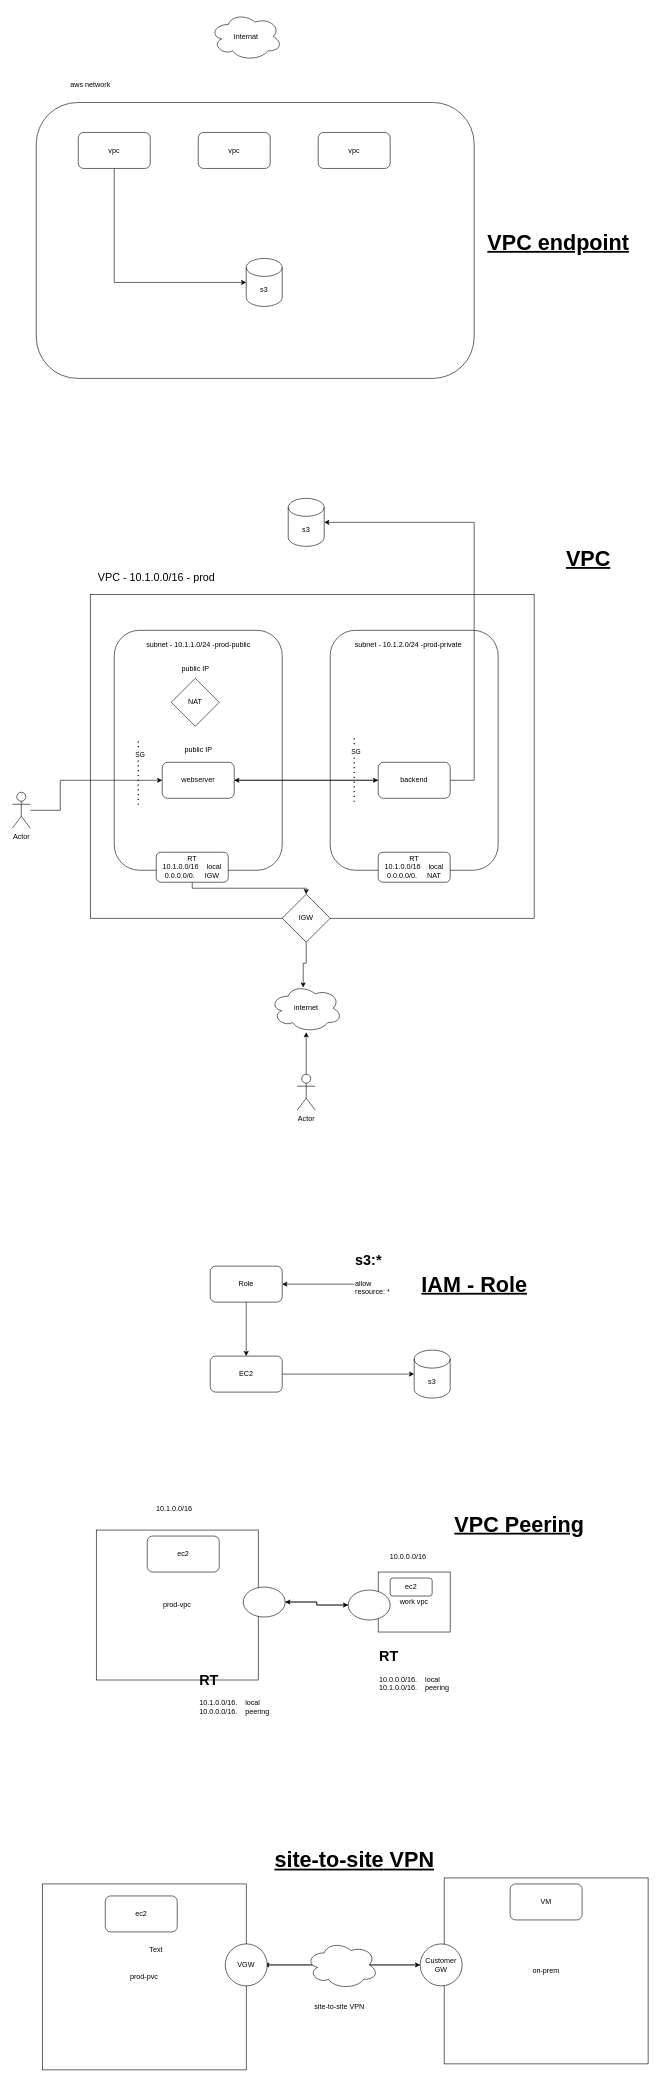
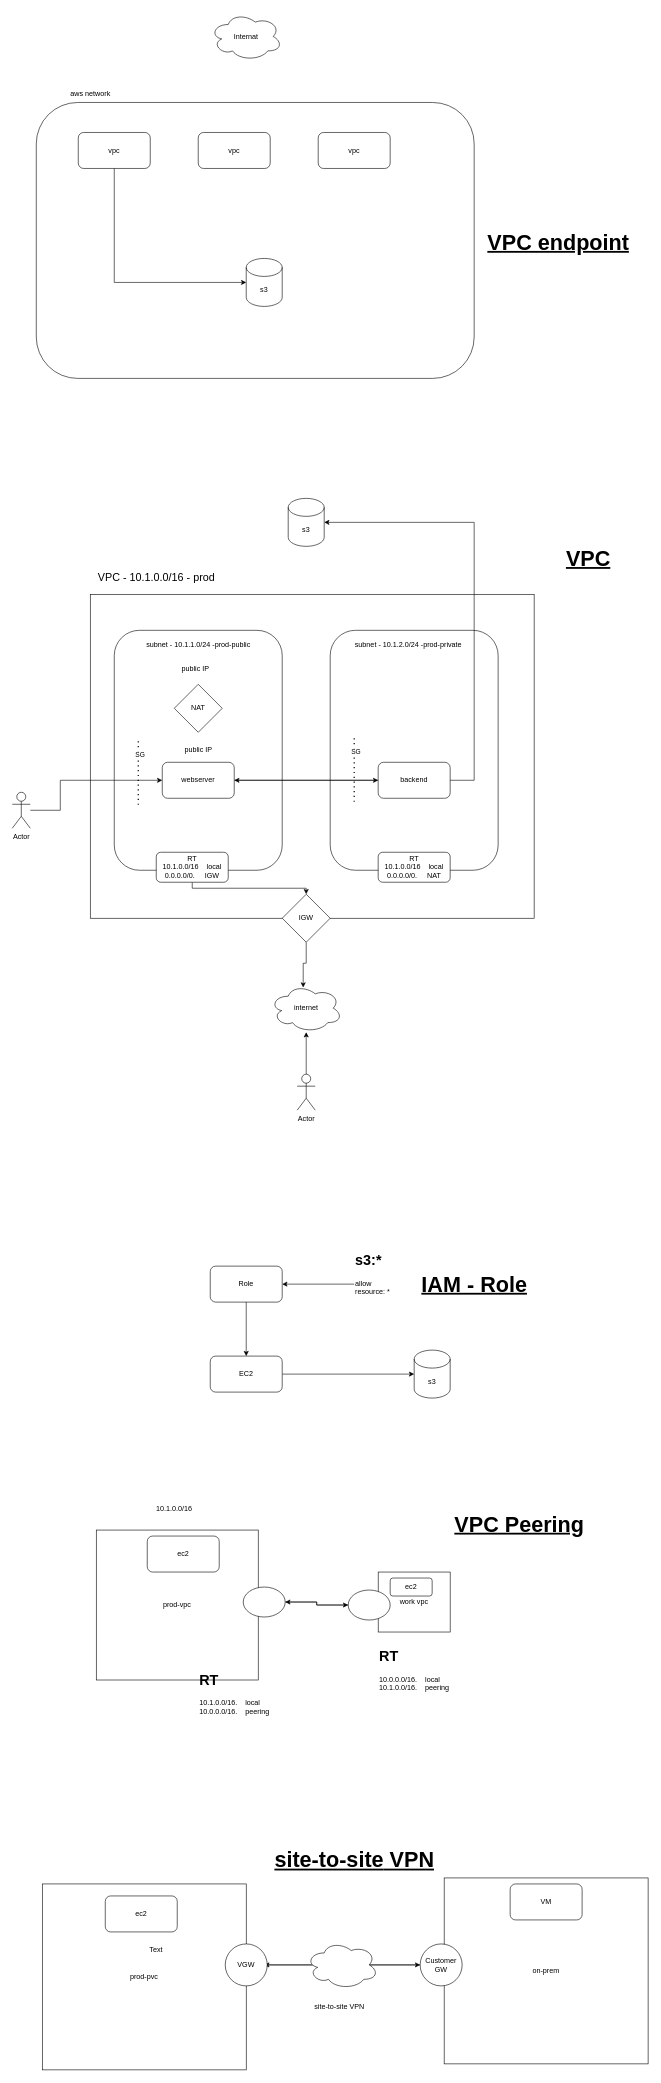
node "aws network": moved (90, 84) -> (90, 93)
node "NAT": moved (195, 702) -> (198, 708)
node "10.0.0.0/16": removed
